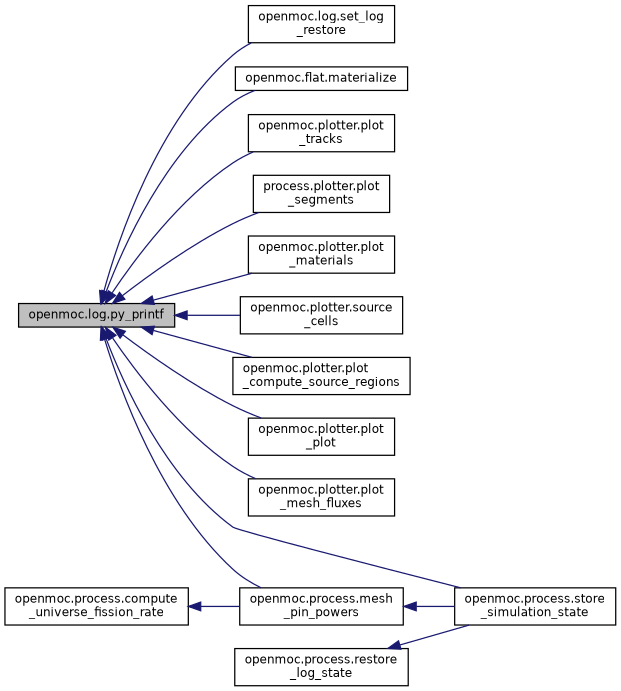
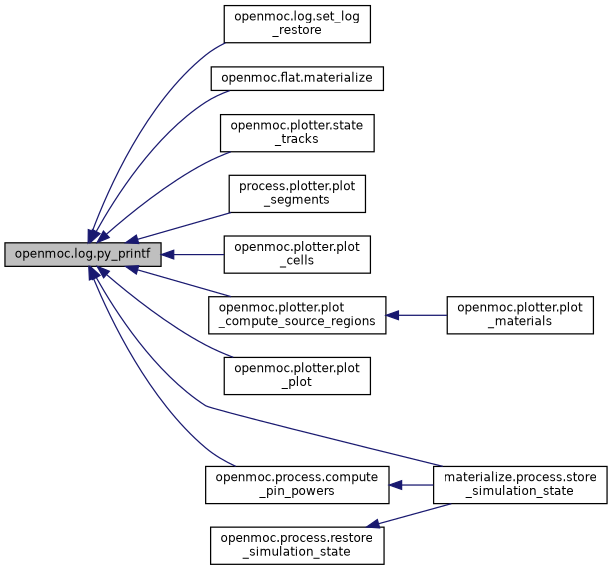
node "openmoc.plotter.plot _tracks": label "openmoc.plotter.plot _tracks" -> "openmoc.plotter.state _tracks"
edge "openmoc.plotter.plot _materials" -> "openmoc.log.py_printf": now "openmoc.plotter.plot _materials" -> "openmoc.plotter.plot _compute_source_regions"
node "openmoc.plotter.source _cells": label "openmoc.plotter.source _cells" -> "openmoc.plotter.plot _cells"
node "openmoc.plotter.plot _mesh_fluxes": removed
node "openmoc.process.compute _universe_fission_rate": removed
node "openmoc.process.mesh _pin_powers": label "openmoc.process.mesh _pin_powers" -> "openmoc.process.compute _pin_powers"
node "openmoc.process.store _simulation_state": label "openmoc.process.store _simulation_state" -> "materialize.process.store _simulation_state"
node "openmoc.process.restore _log_state": label "openmoc.process.restore _log_state" -> "openmoc.process.restore _simulation_state"
